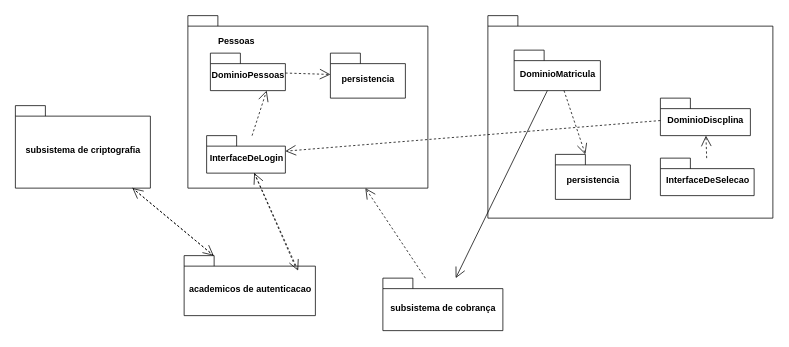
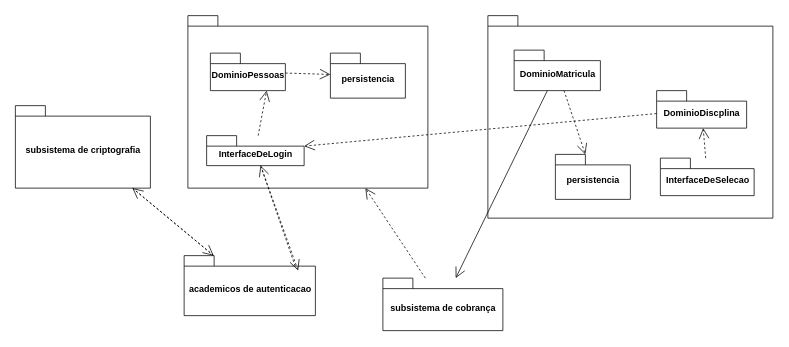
node "Pessoas": removed
node "DominioDiscplina": moved (705, 117) -> (702, 109)
node "InterfaceDeLogin": size 79x38 -> 98x30
